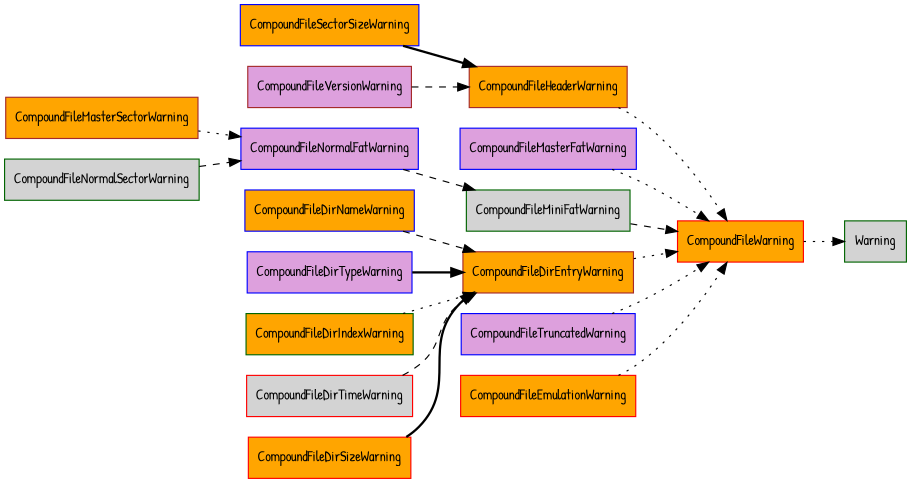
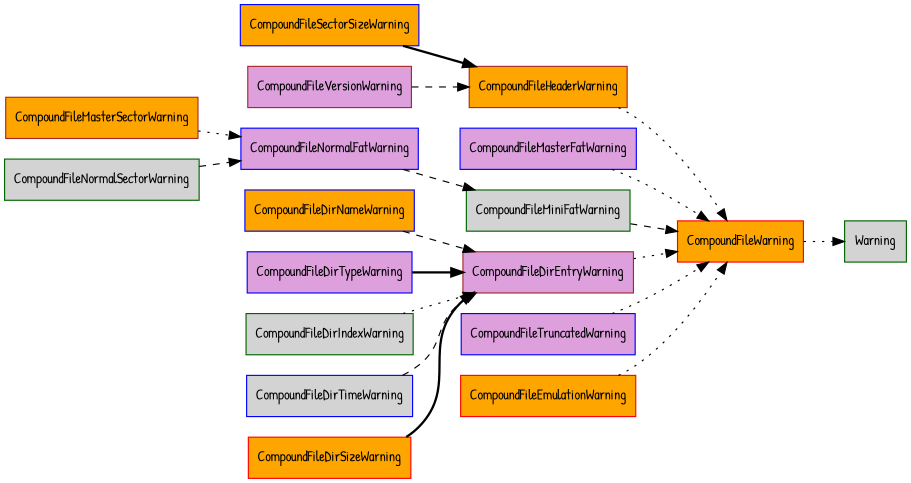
node "CompoundFileDirEntryWarning": fillcolor orange -> plum
node "CompoundFileDirIndexWarning": fillcolor orange -> lightgrey
node "CompoundFileDirTimeWarning": color red -> blue
